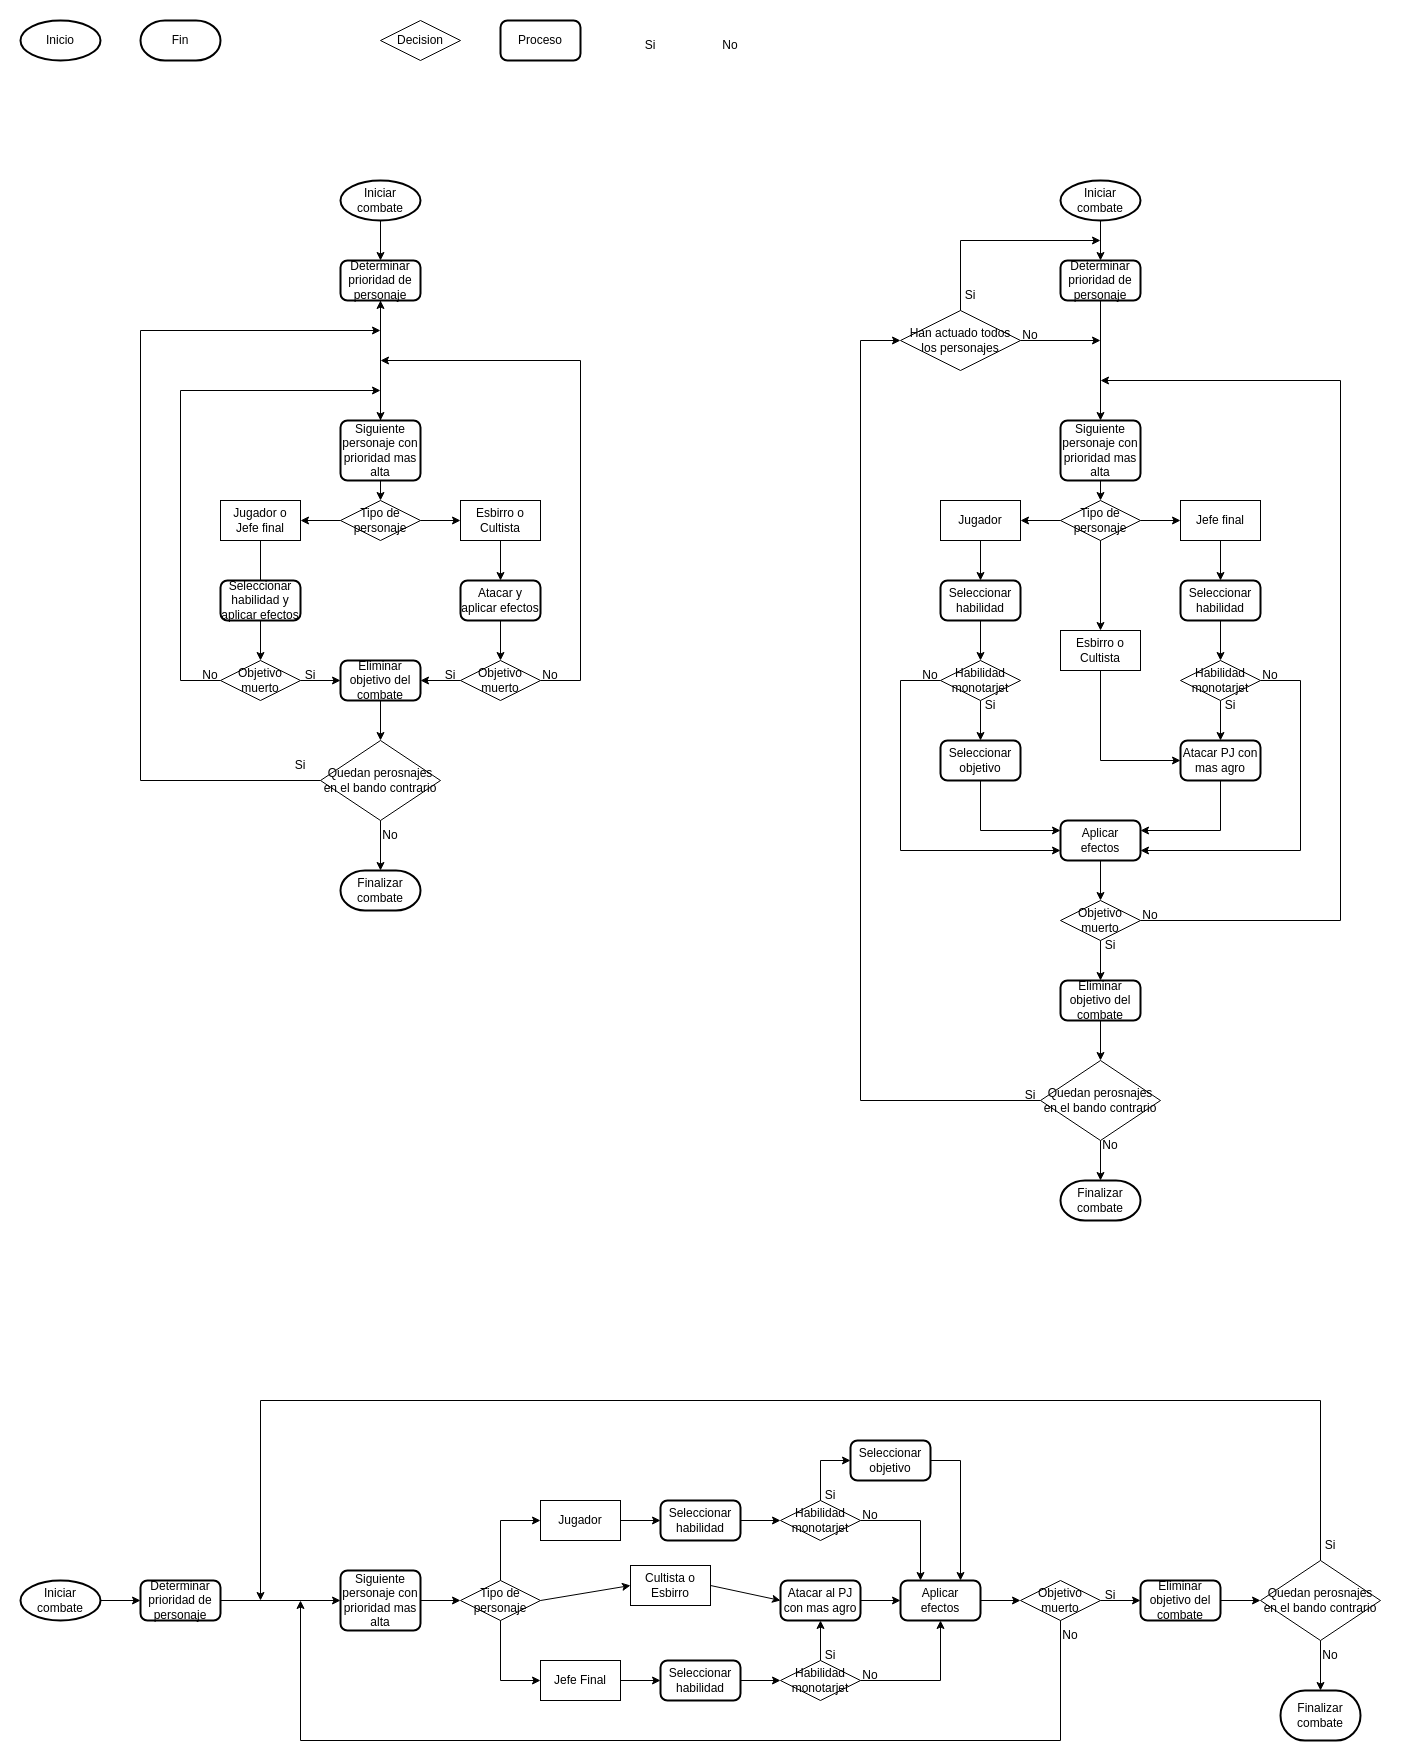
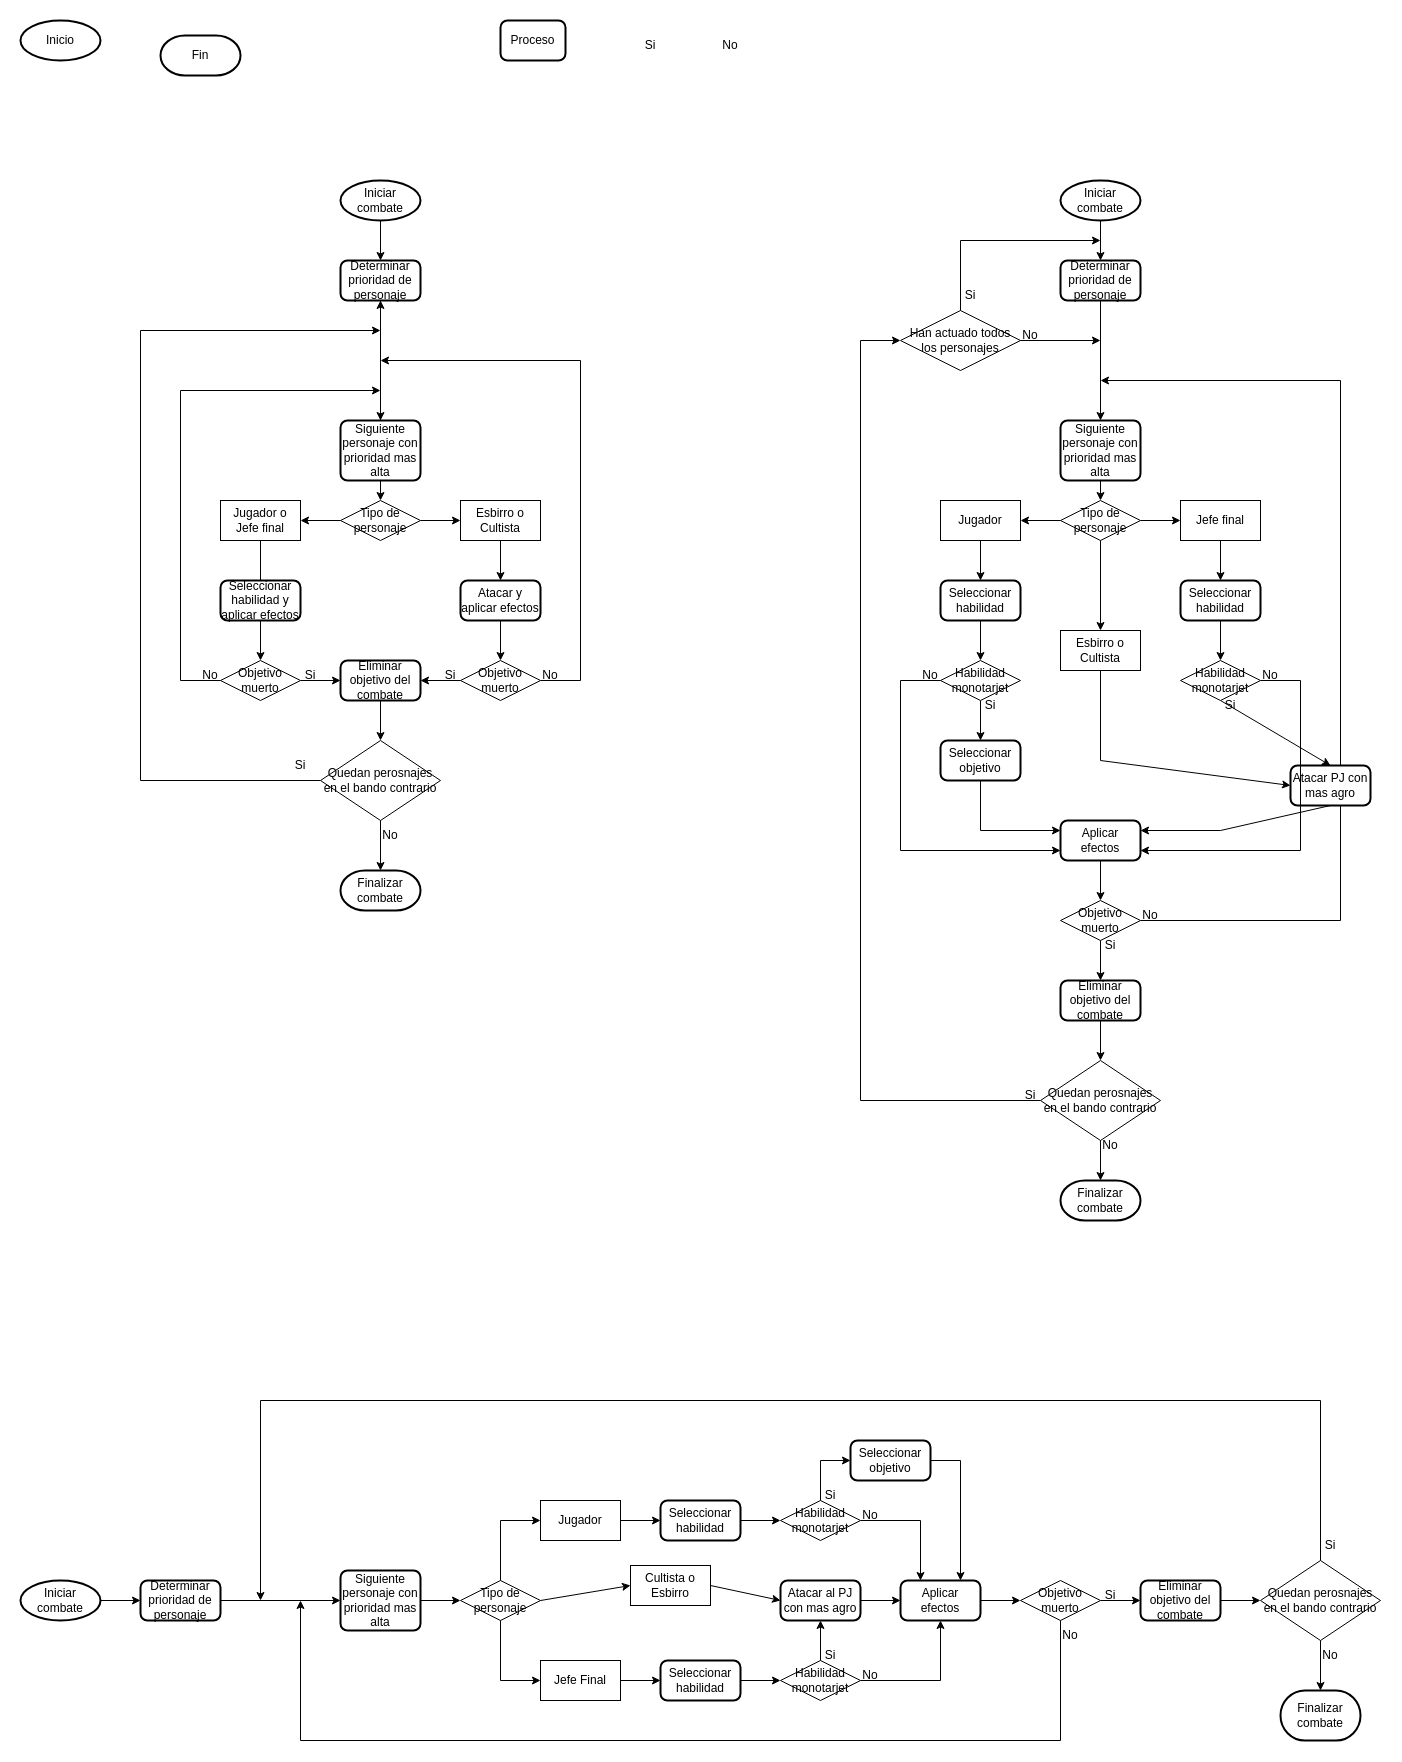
node "Fin": moved (181, 41) -> (201, 56)
node "Decision": removed
node "Proceso": size 80x40 -> 65x40
node "Atacar PJ con mas agro": moved (1221, 761) -> (1331, 786)
